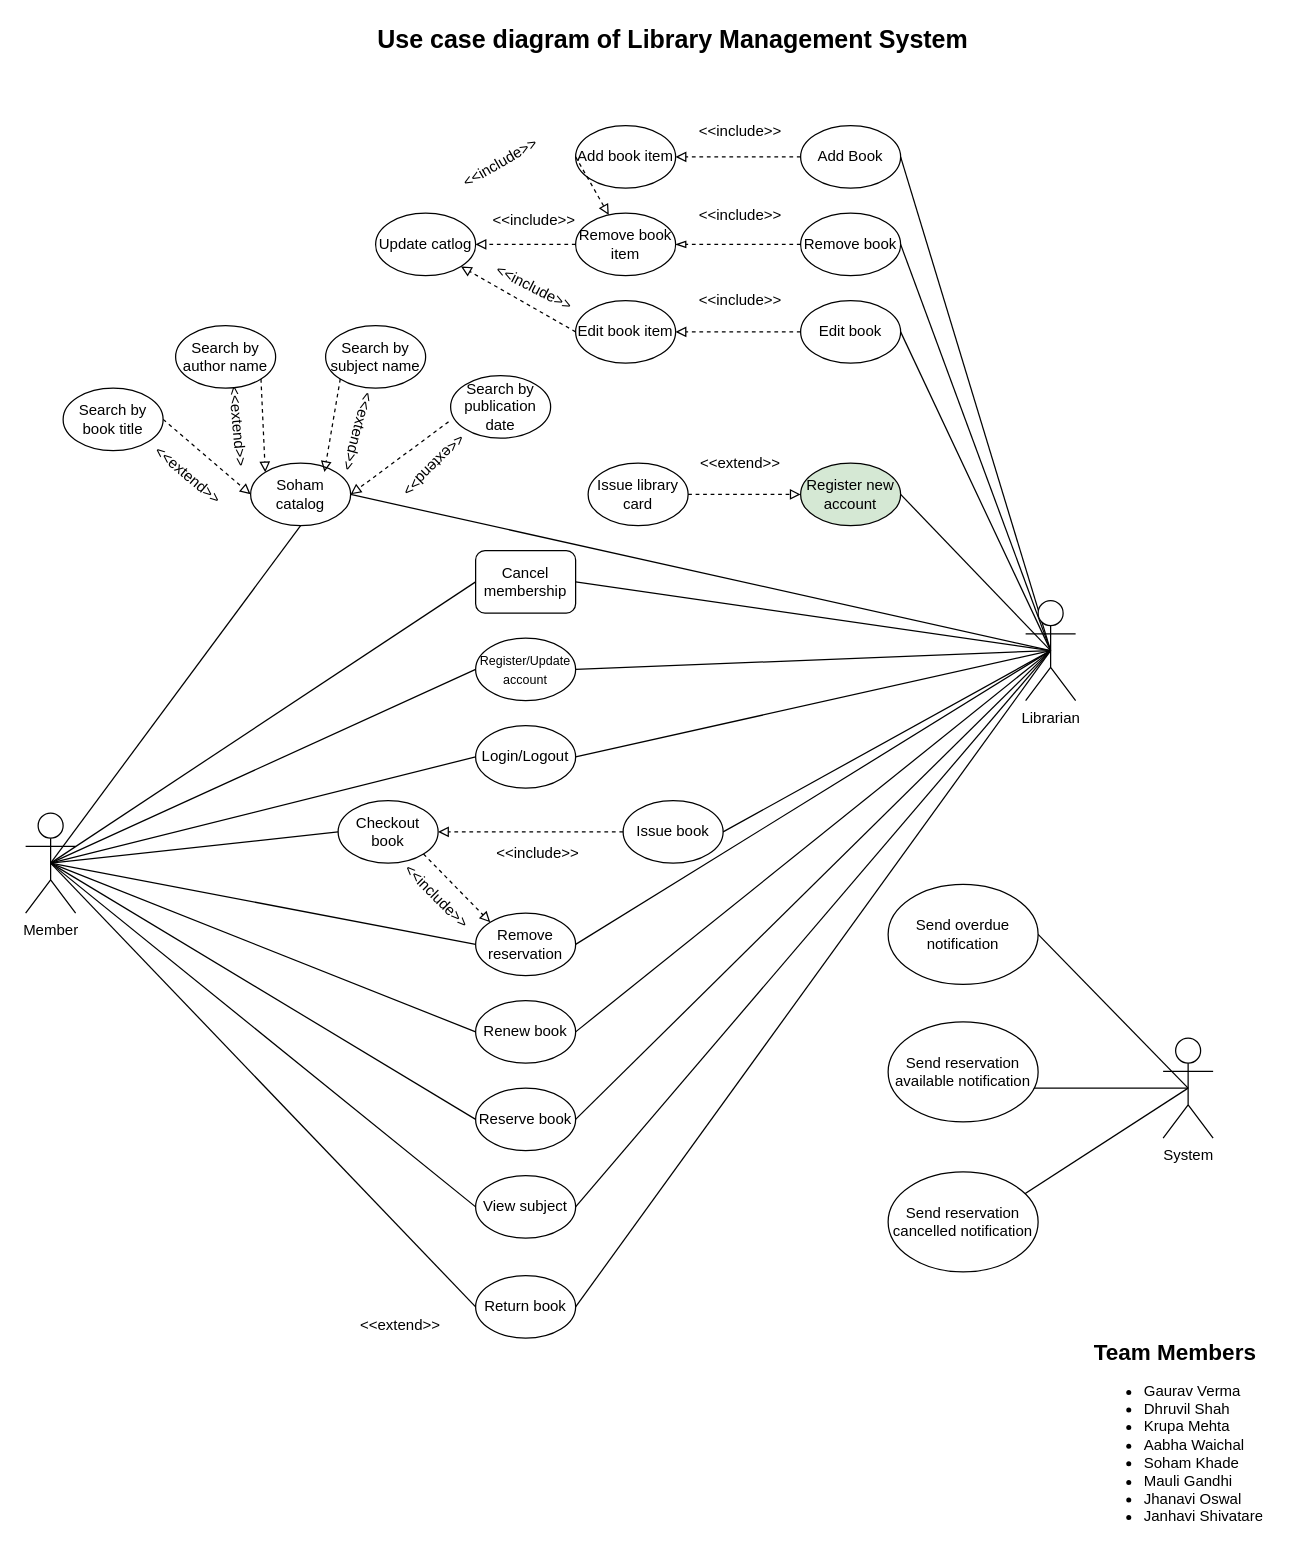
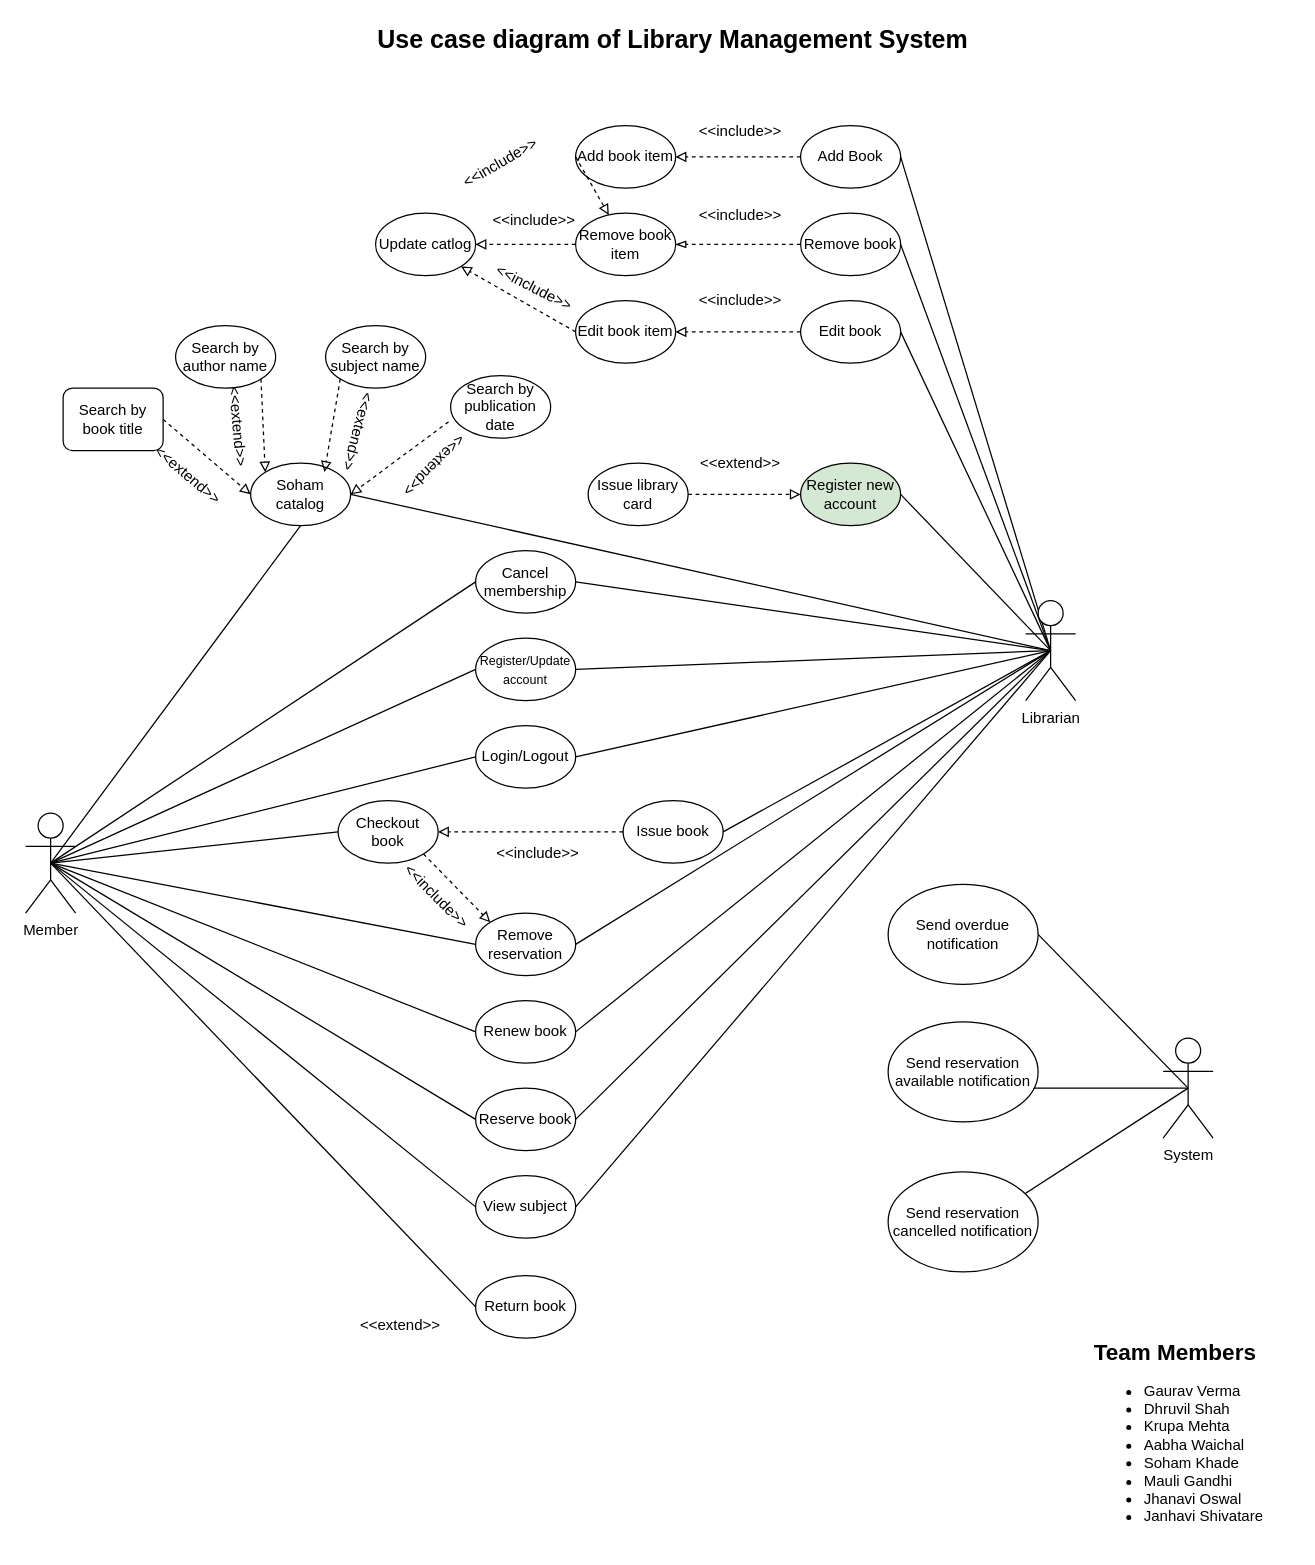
node "Search by book title": shape ellipse -> rounded rectangle
node "Cancel membership": shape rounded rectangle -> ellipse
edge "Librarian" -- "Return book": removed
